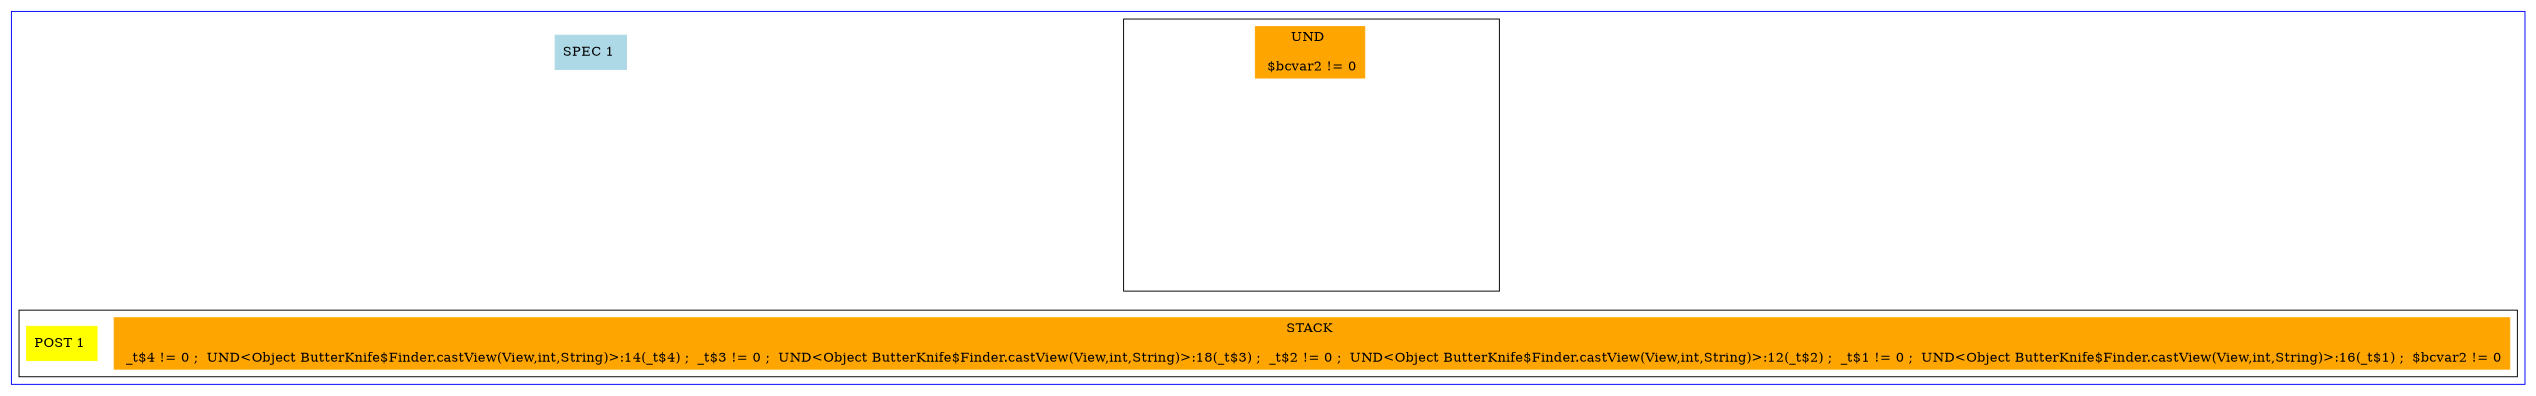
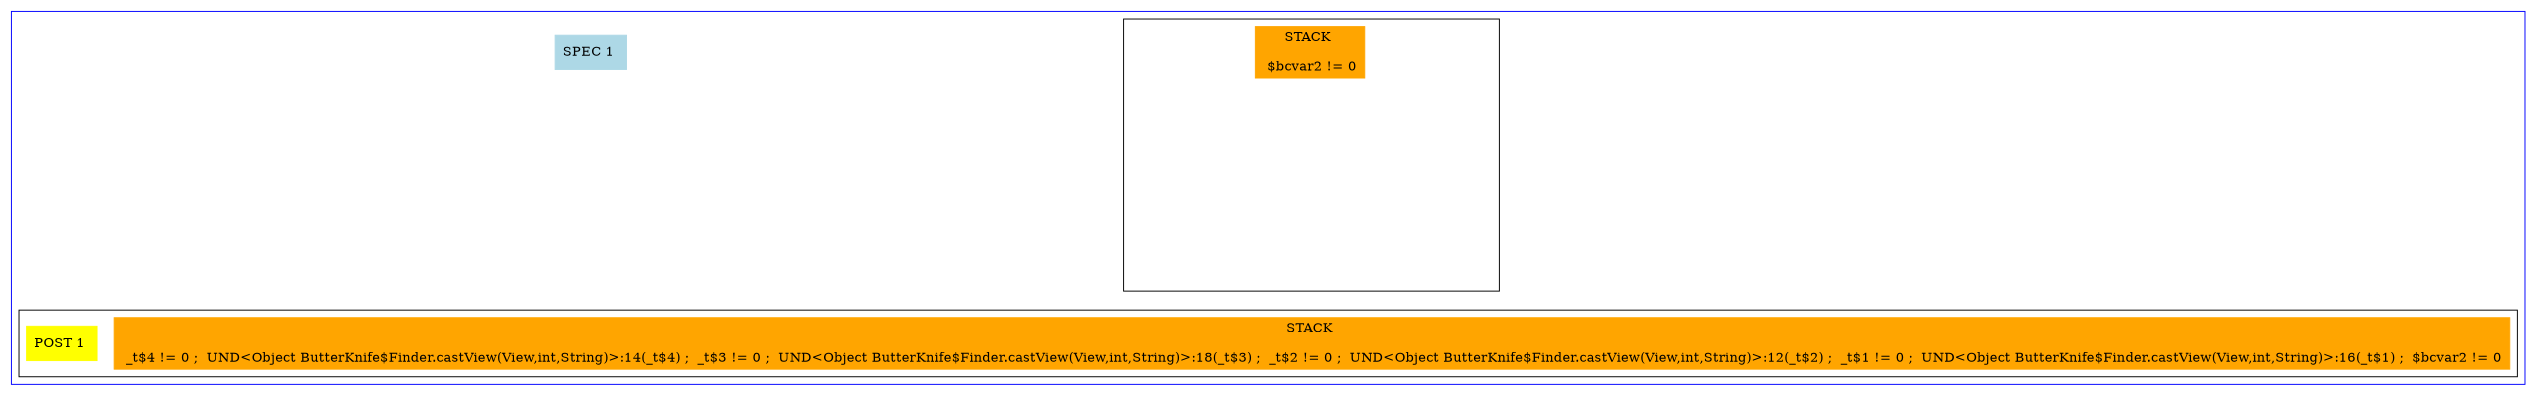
node "UND $bcvar2 != 0": label "UND $bcvar2 != 0" -> "STACK $bcvar2 != 0"
